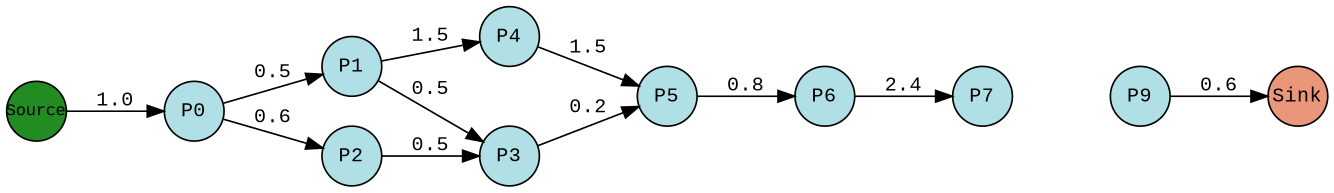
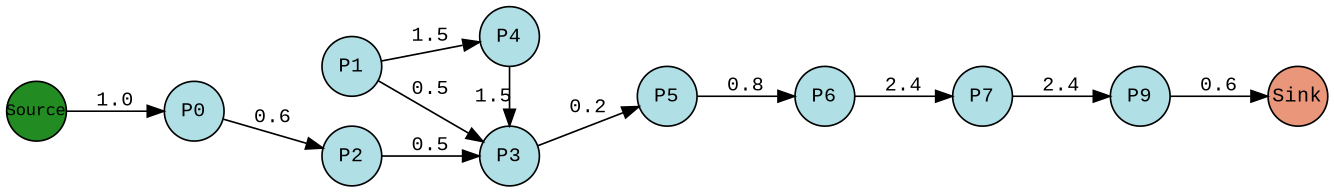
edge "P4" -> "P5": now "P4" -> "P3"
edge "P0" -> "P1": removed, label "0.5"
edge "P7" -> "P9": added, label "2.4"
